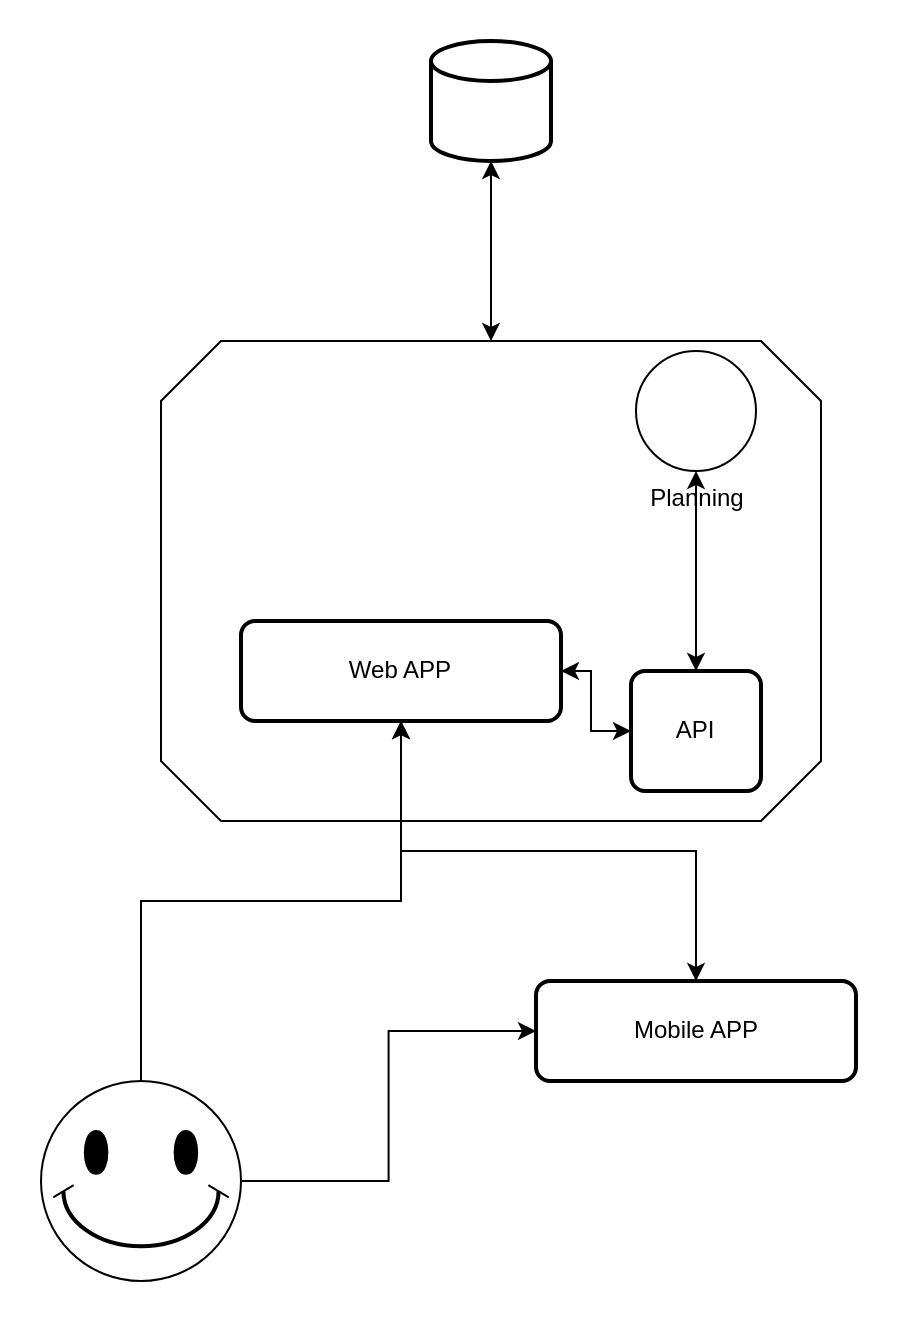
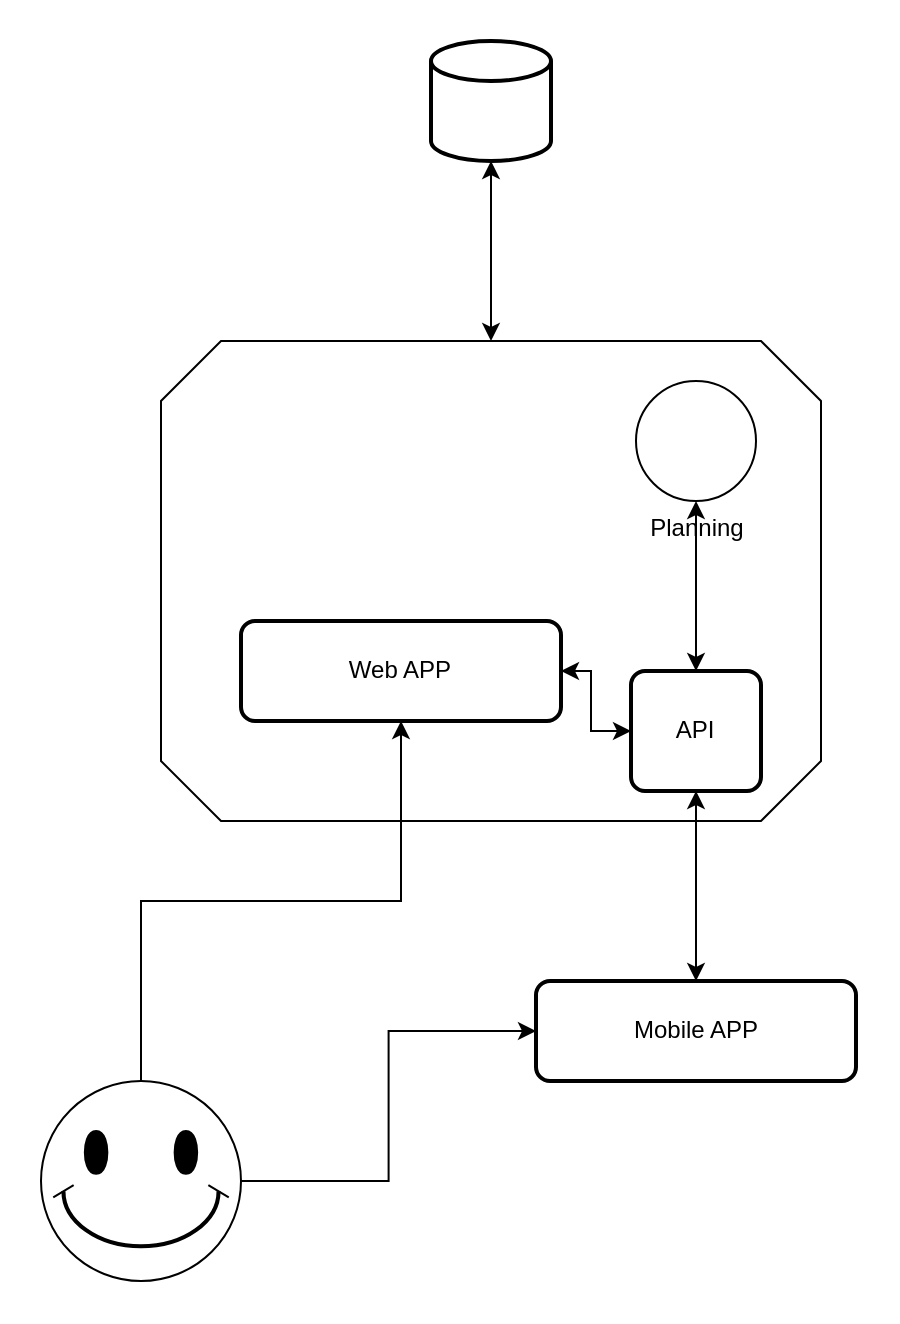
node "Planning": moved (696, 411) -> (696, 441)
edge "Web APP" -- "Mobile APP": now "API" -- "Mobile APP"
